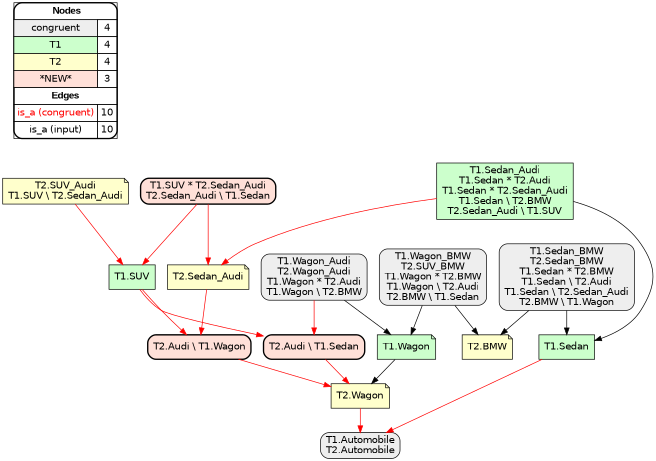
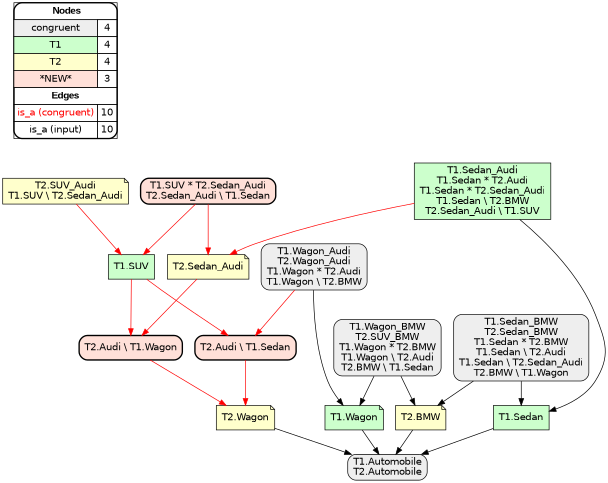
edge "T1.Wagon" -> "T2.Wagon": now "T1.Wagon" -> "T1.Automobile T2.Automobile"
edge "T1.Sedan" -> "T1.Automobile T2.Automobile": color #ff0000 -> #000000
edge "T2.Wagon" -> "T1.Automobile T2.Automobile": color #ff0000 -> #000000
edge "T2.BMW" -> "T1.Automobile T2.Automobile": added
